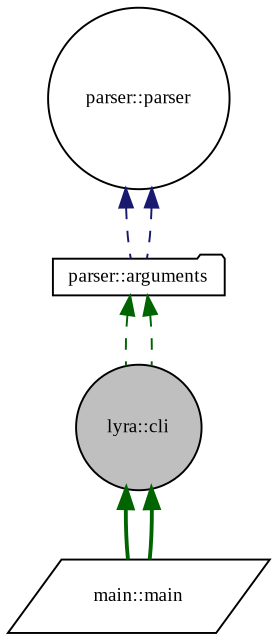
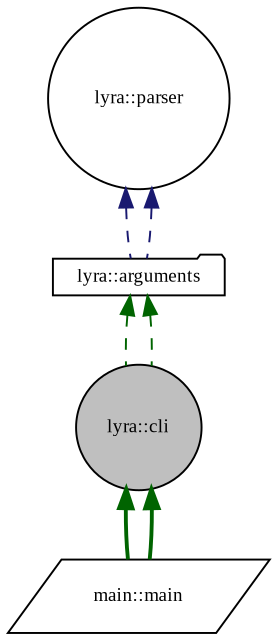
node "parser::parser": label "parser::parser" -> "lyra::parser"
node "parser::arguments": label "parser::arguments" -> "lyra::arguments"
